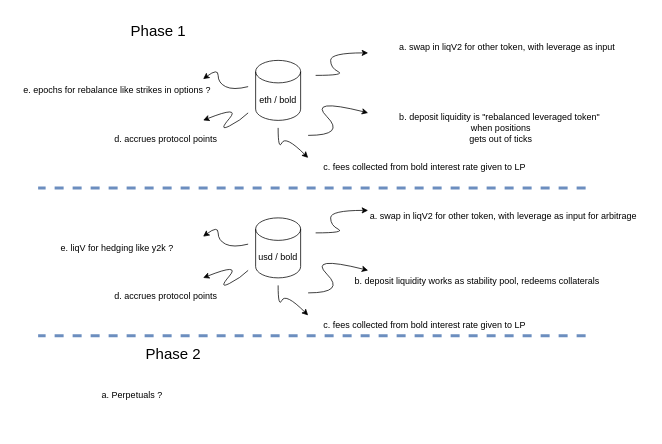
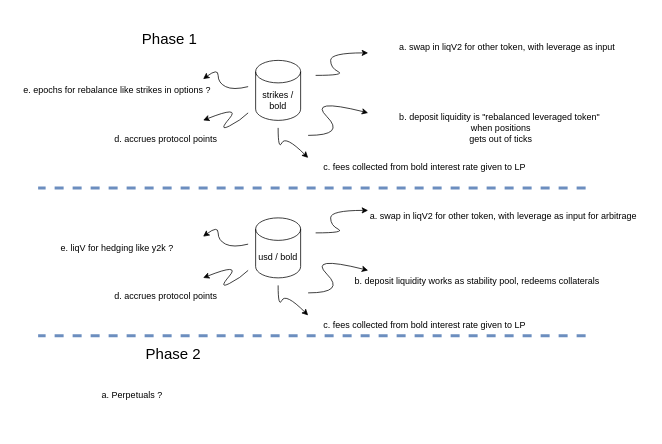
node "Phase 1": moved (158, 30) -> (169, 38)
node "eth / bold": label "eth / bold" -> "strikes / bold"
